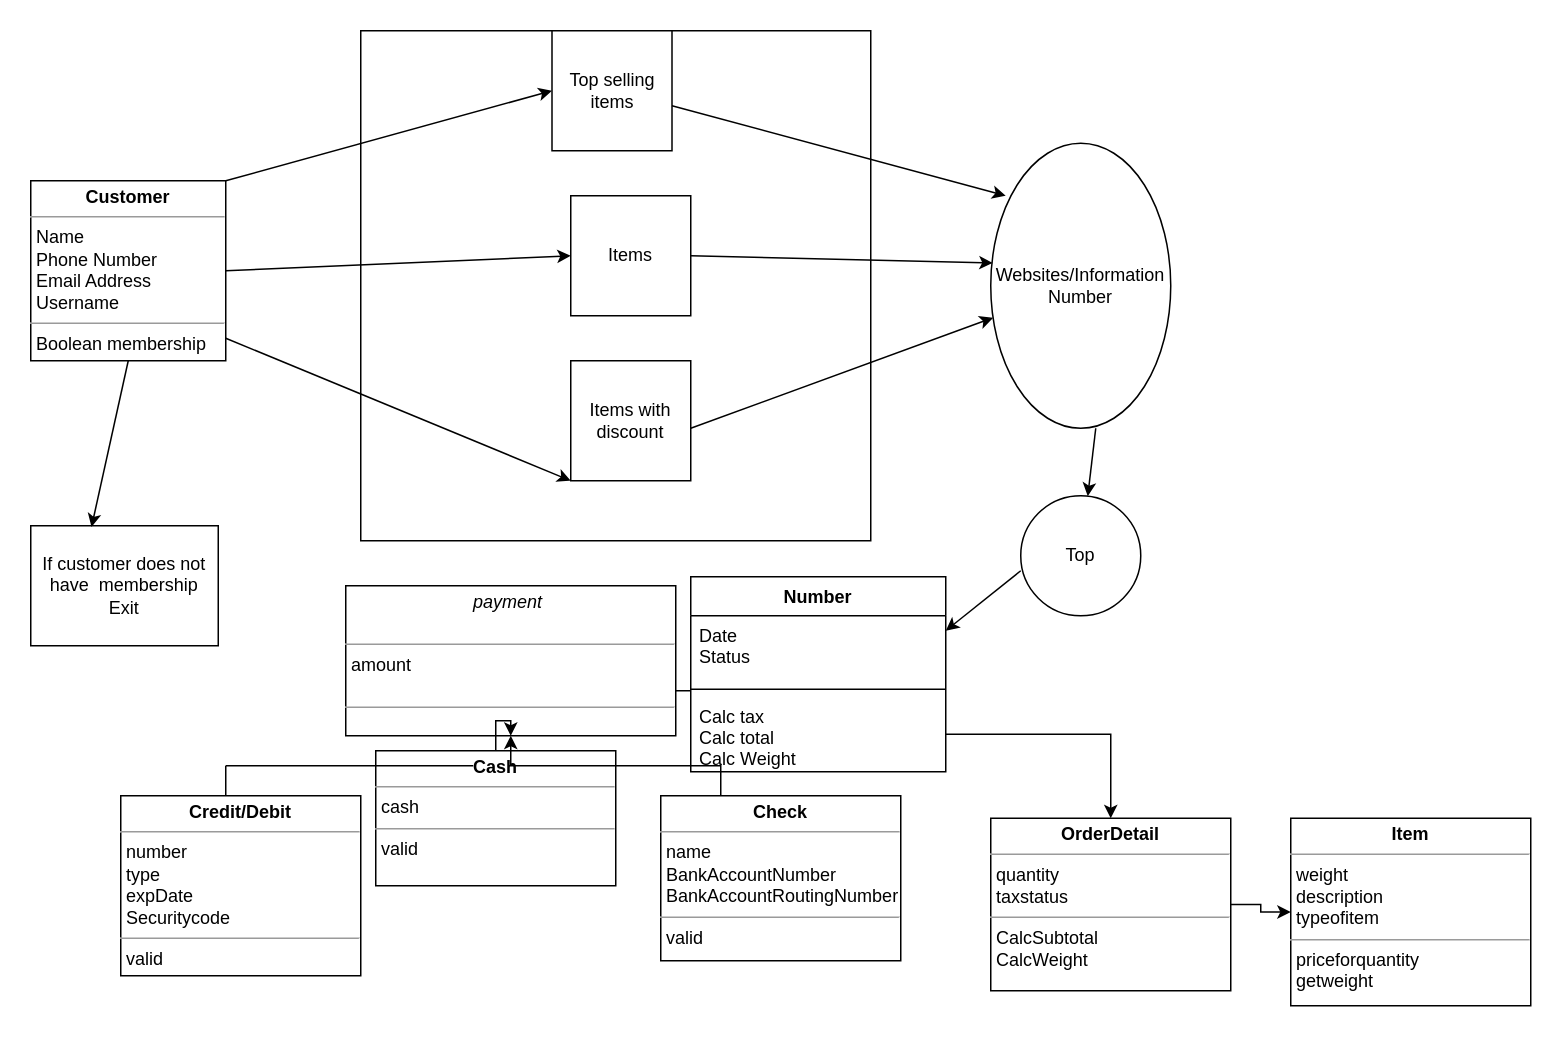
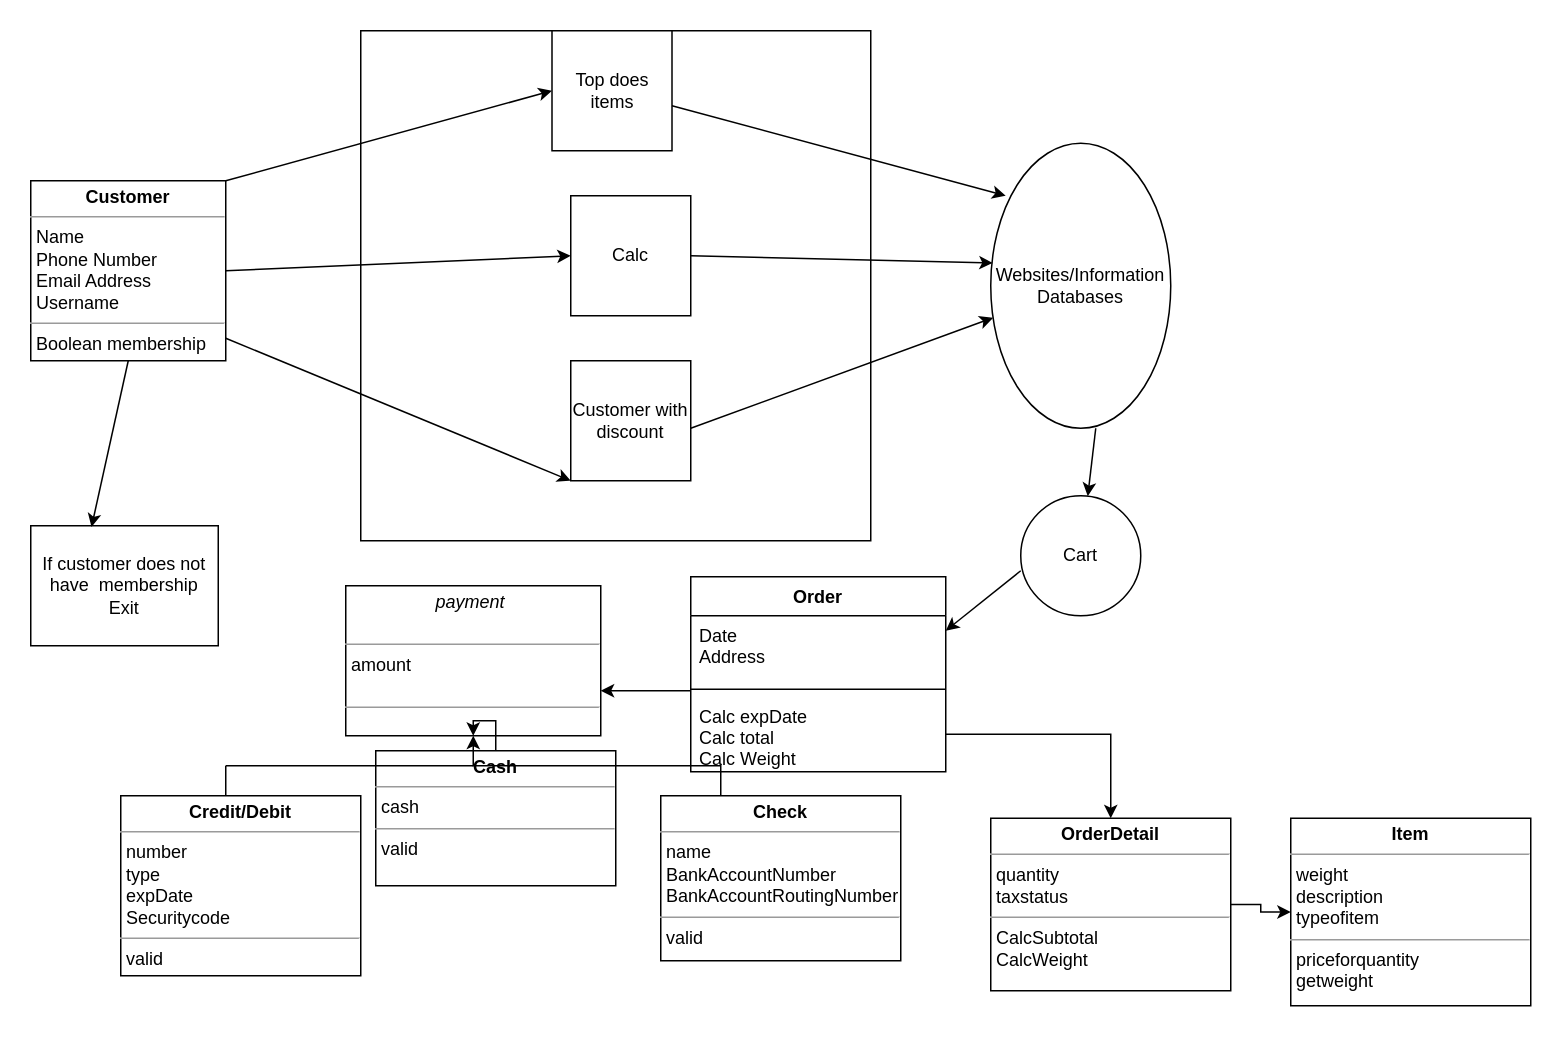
node "Top selling items": label "Top selling items" -> "Top does items"
node "Items": label "Items" -> "Calc"
node "Websites/Information Number": label "Websites/Information Number" -> "Websites/Information Databases"
node "Items with discount": label "Items with discount" -> "Customer with discount"
node "Top": label "Top" -> "Cart"
node "Number": label "Number" -> "Order"
node "Date Status": label "Date Status" -> "Date Address"
node "payment amount": size 330x150 -> 255x150
node "Calc tax Calc total Calc Weight": label "Calc tax Calc total Calc Weight" -> "Calc expDate Calc total Calc Weight"
